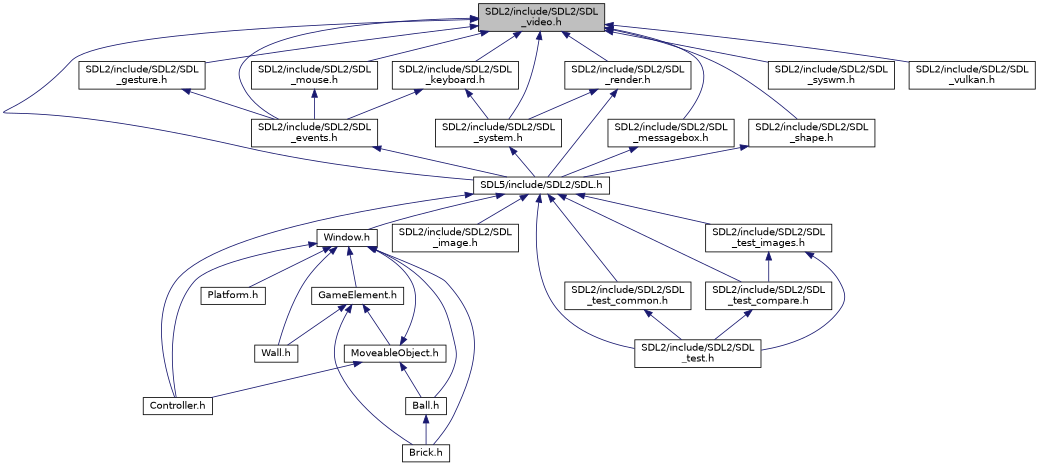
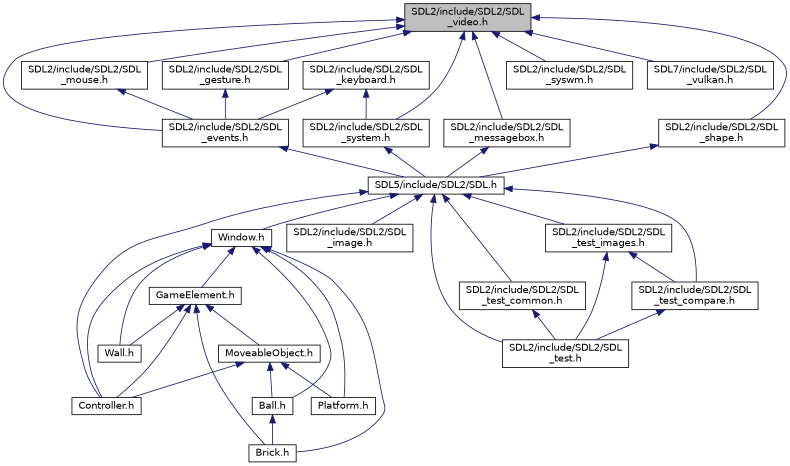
edge "SDL2/include/SDL2/SDL _keyboard.h" -> "SDL2/include/SDL2/SDL _video.h": removed
node "SDL2/include/SDL2/SDL _render.h": removed
node "SDL2/include/SDL2/SDL _vulkan.h": label "SDL2/include/SDL2/SDL _vulkan.h" -> "SDL7/include/SDL2/SDL _vulkan.h"
edge "SDL5/include/SDL2/SDL.h" -> "SDL2/include/SDL2/SDL _video.h": removed
edge "Window.h" -> "MoveableObject.h": now "Platform.h" -> "MoveableObject.h"
edge "Controller.h" -> "GameElement.h": added
